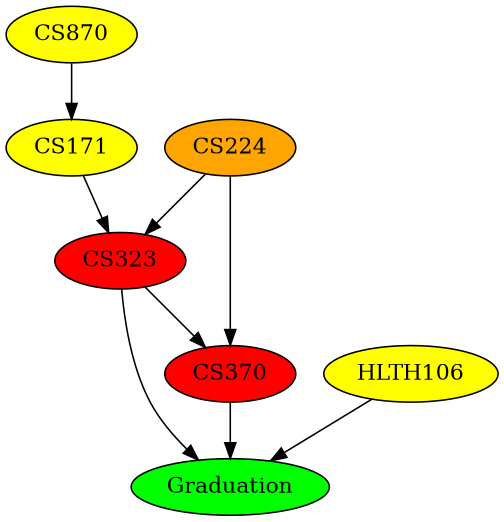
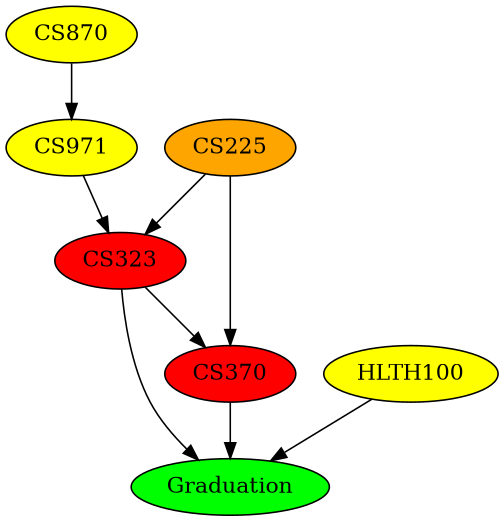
node "CS171": label "CS171" -> "CS971"
node "CS224": label "CS224" -> "CS225"
node "HLTH106": label "HLTH106" -> "HLTH100"
